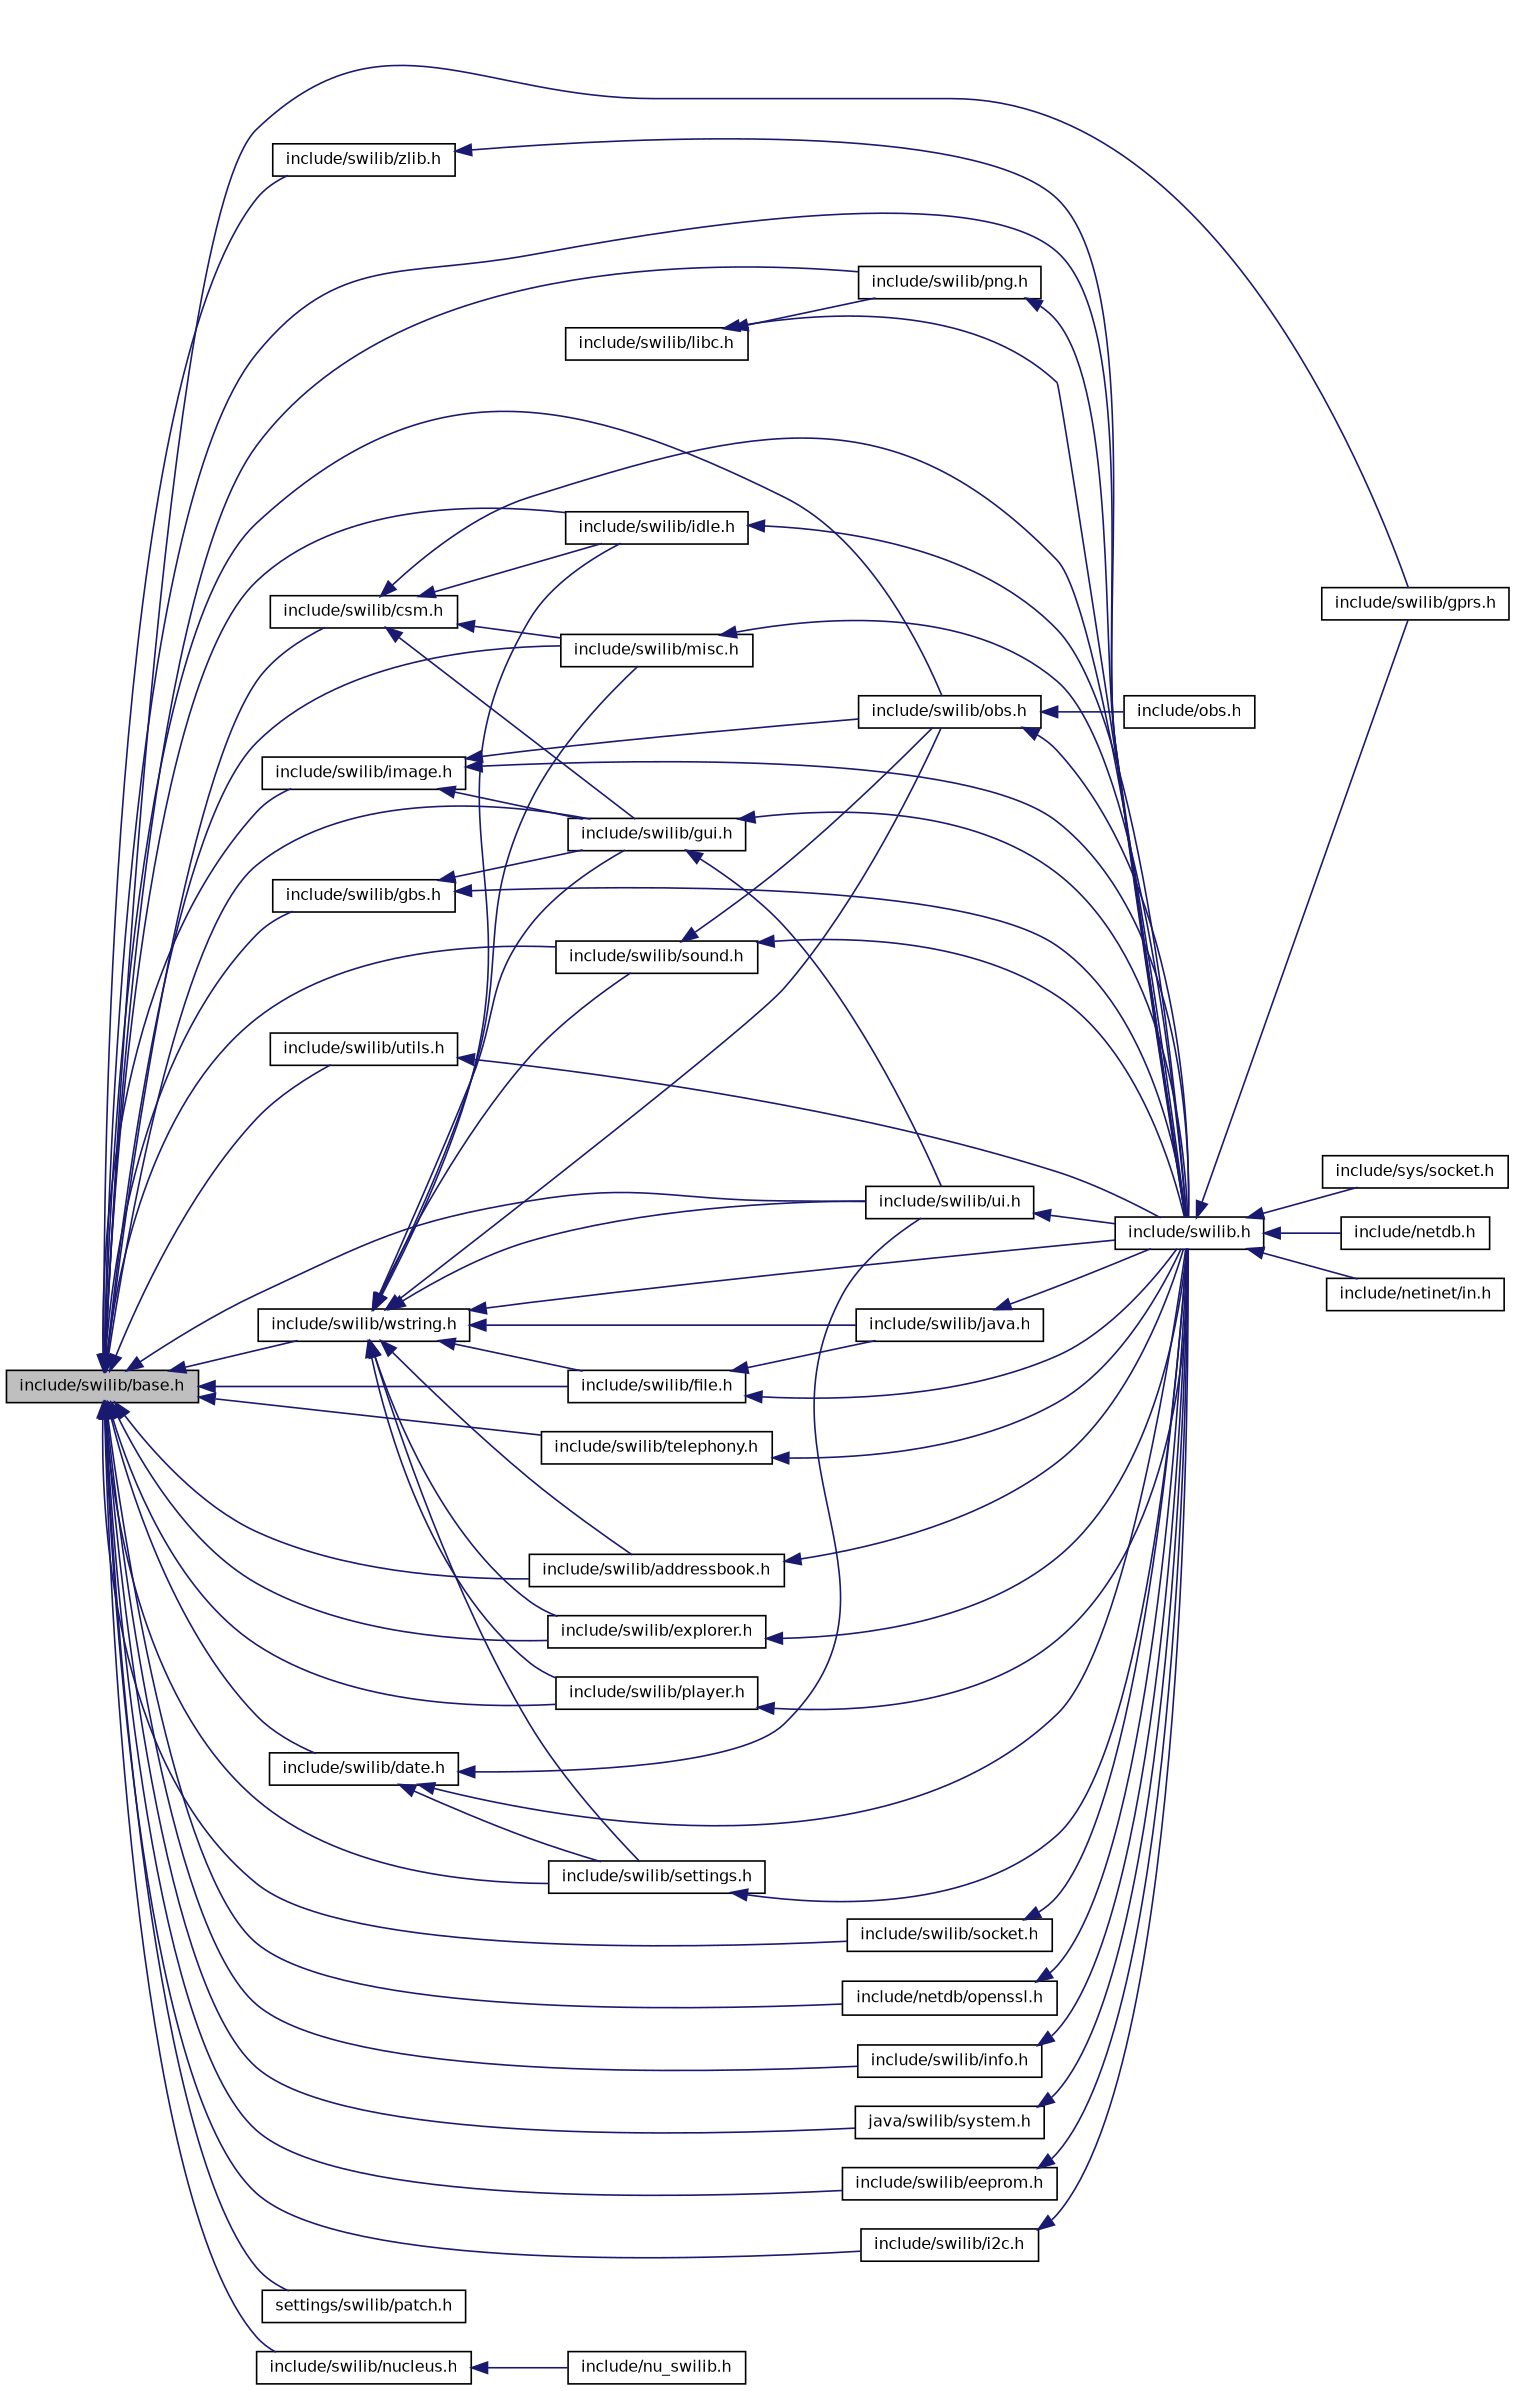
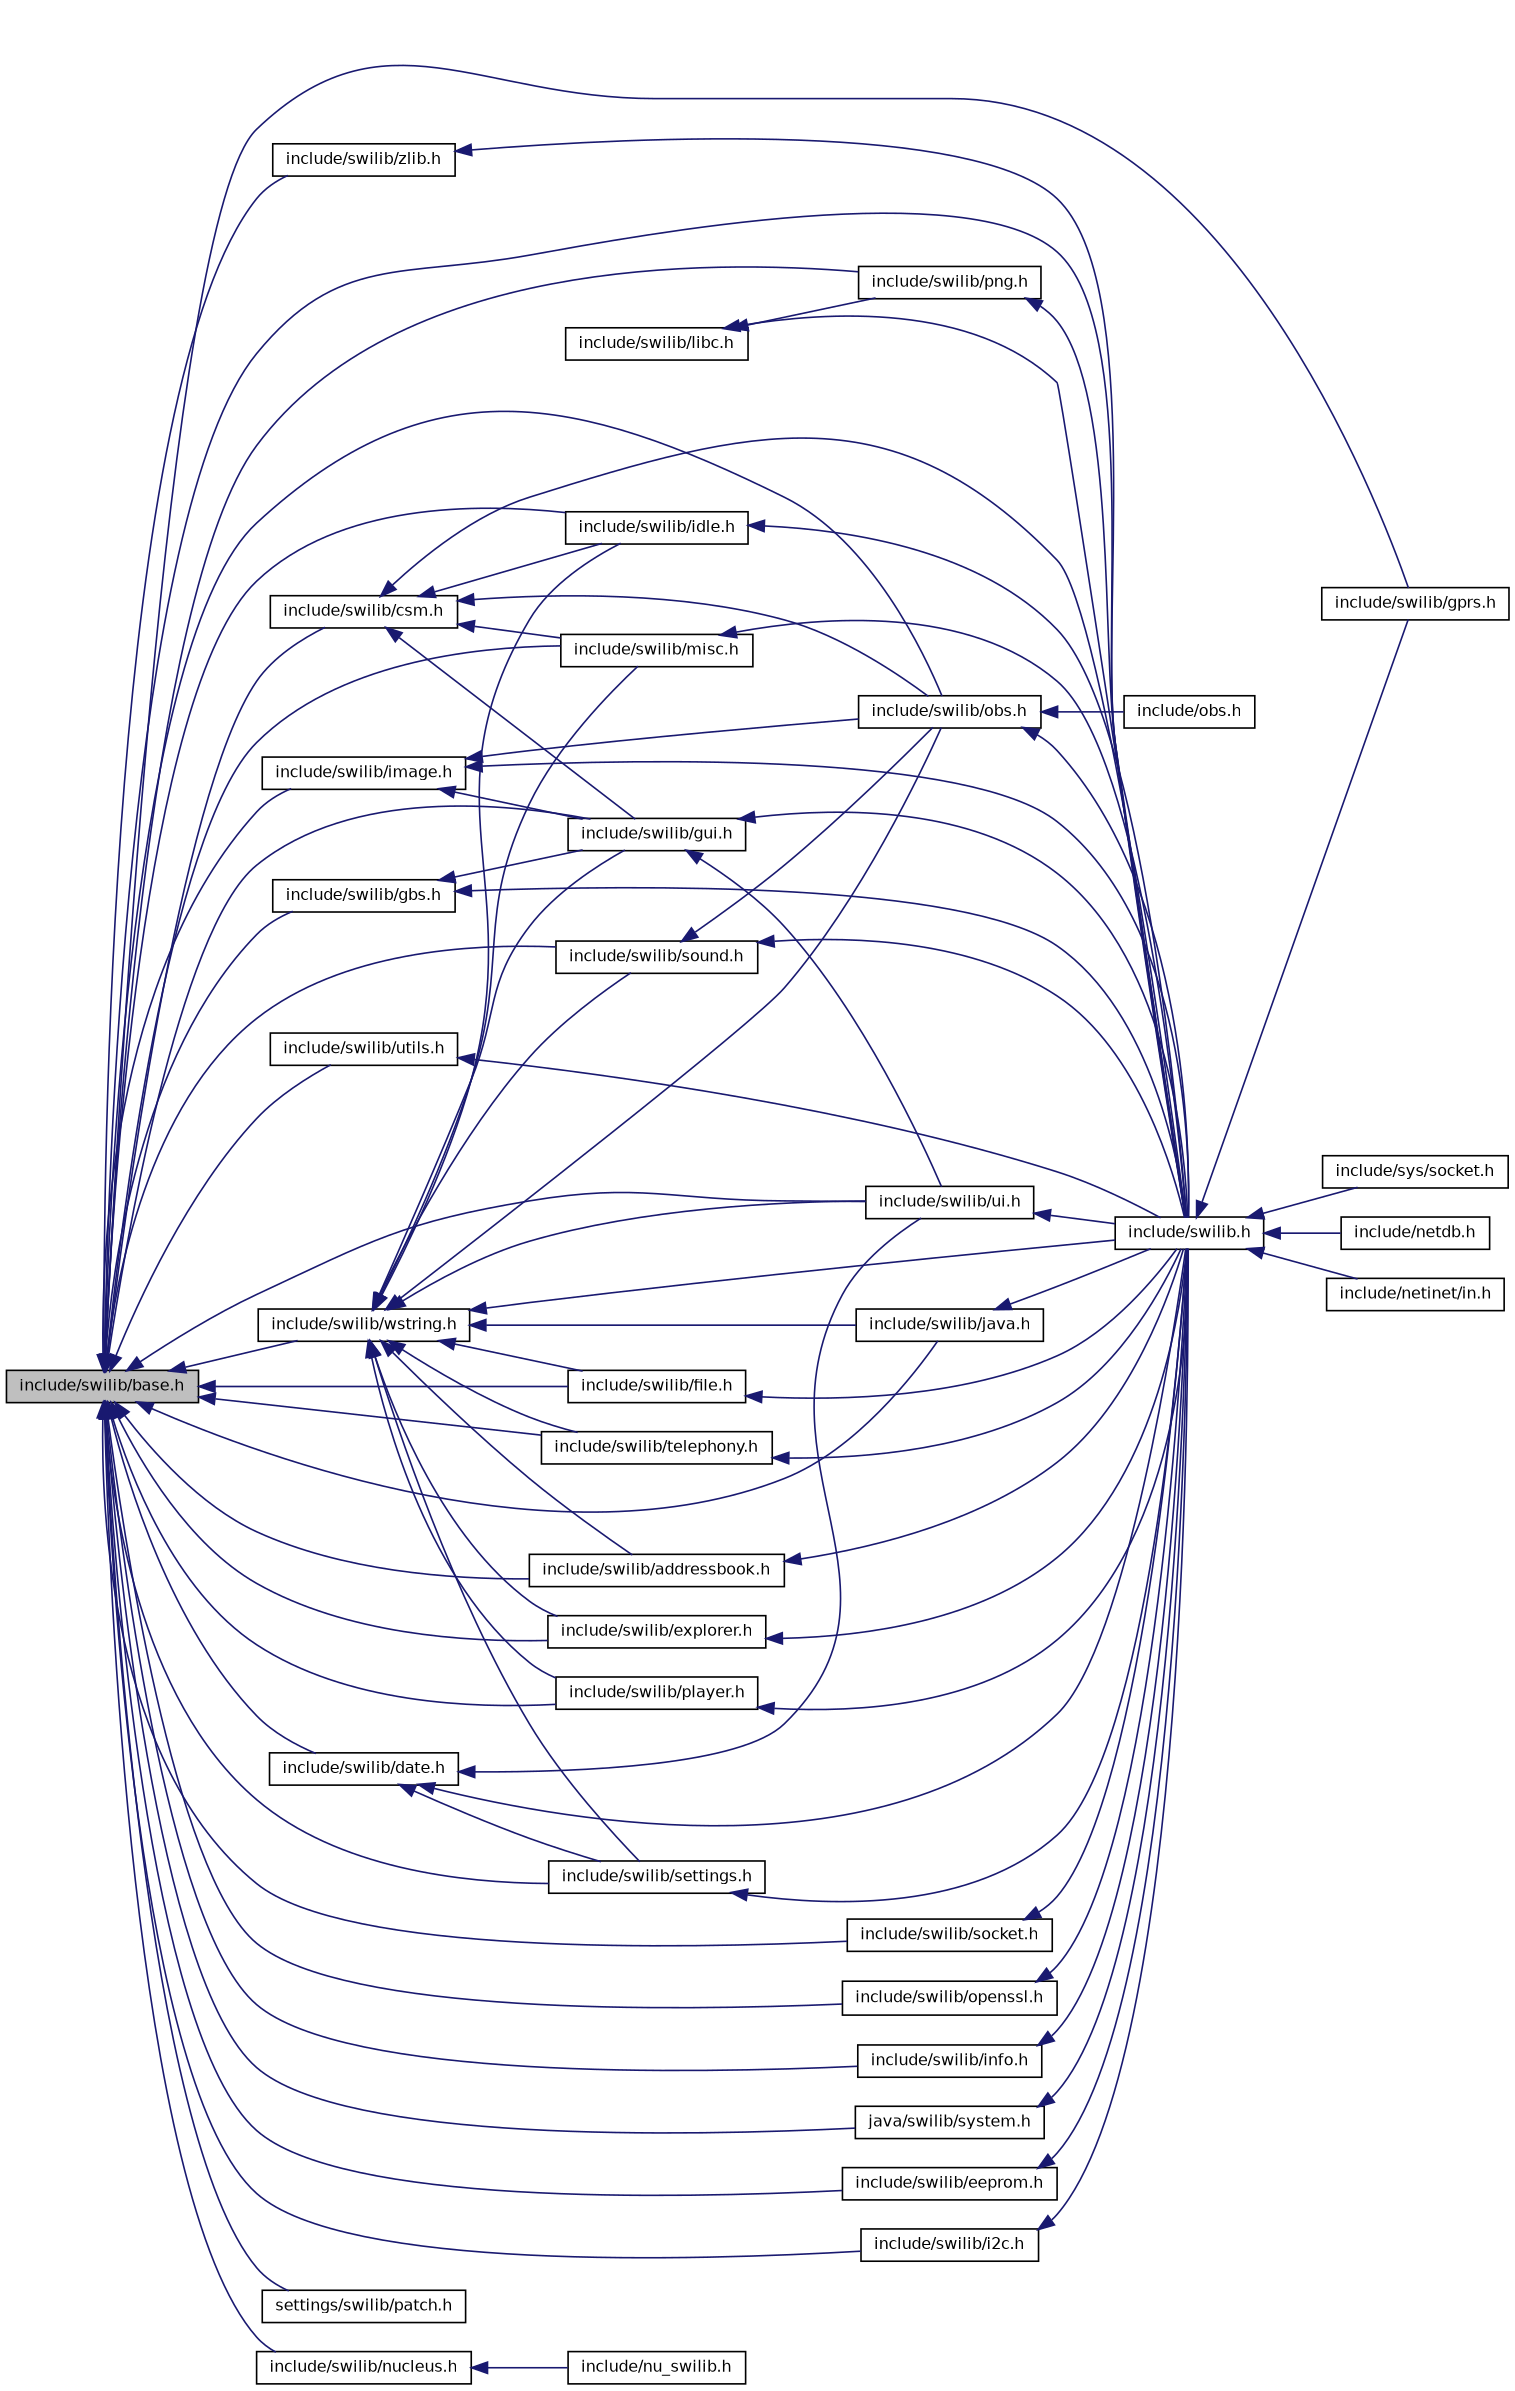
edge "include/swilib/obs.h" -> "include/swilib/csm.h": added
edge "include/swilib/java.h" -> "include/swilib/file.h": now "include/swilib/java.h" -> "include/swilib/base.h"
edge "include/swilib/telephony.h" -> "include/swilib/wstring.h": added
node "include/netdb/openssl.h": label "include/netdb/openssl.h" -> "include/swilib/openssl.h"
